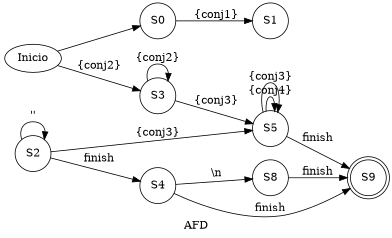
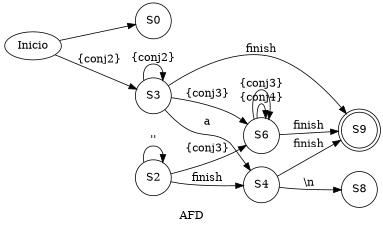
node "S1": removed
node "S5": label "S5" -> "S6"
edge "S3" -> "S4": added, label "a"
edge "S8" -> "S9": now "S3" -> "S9"
